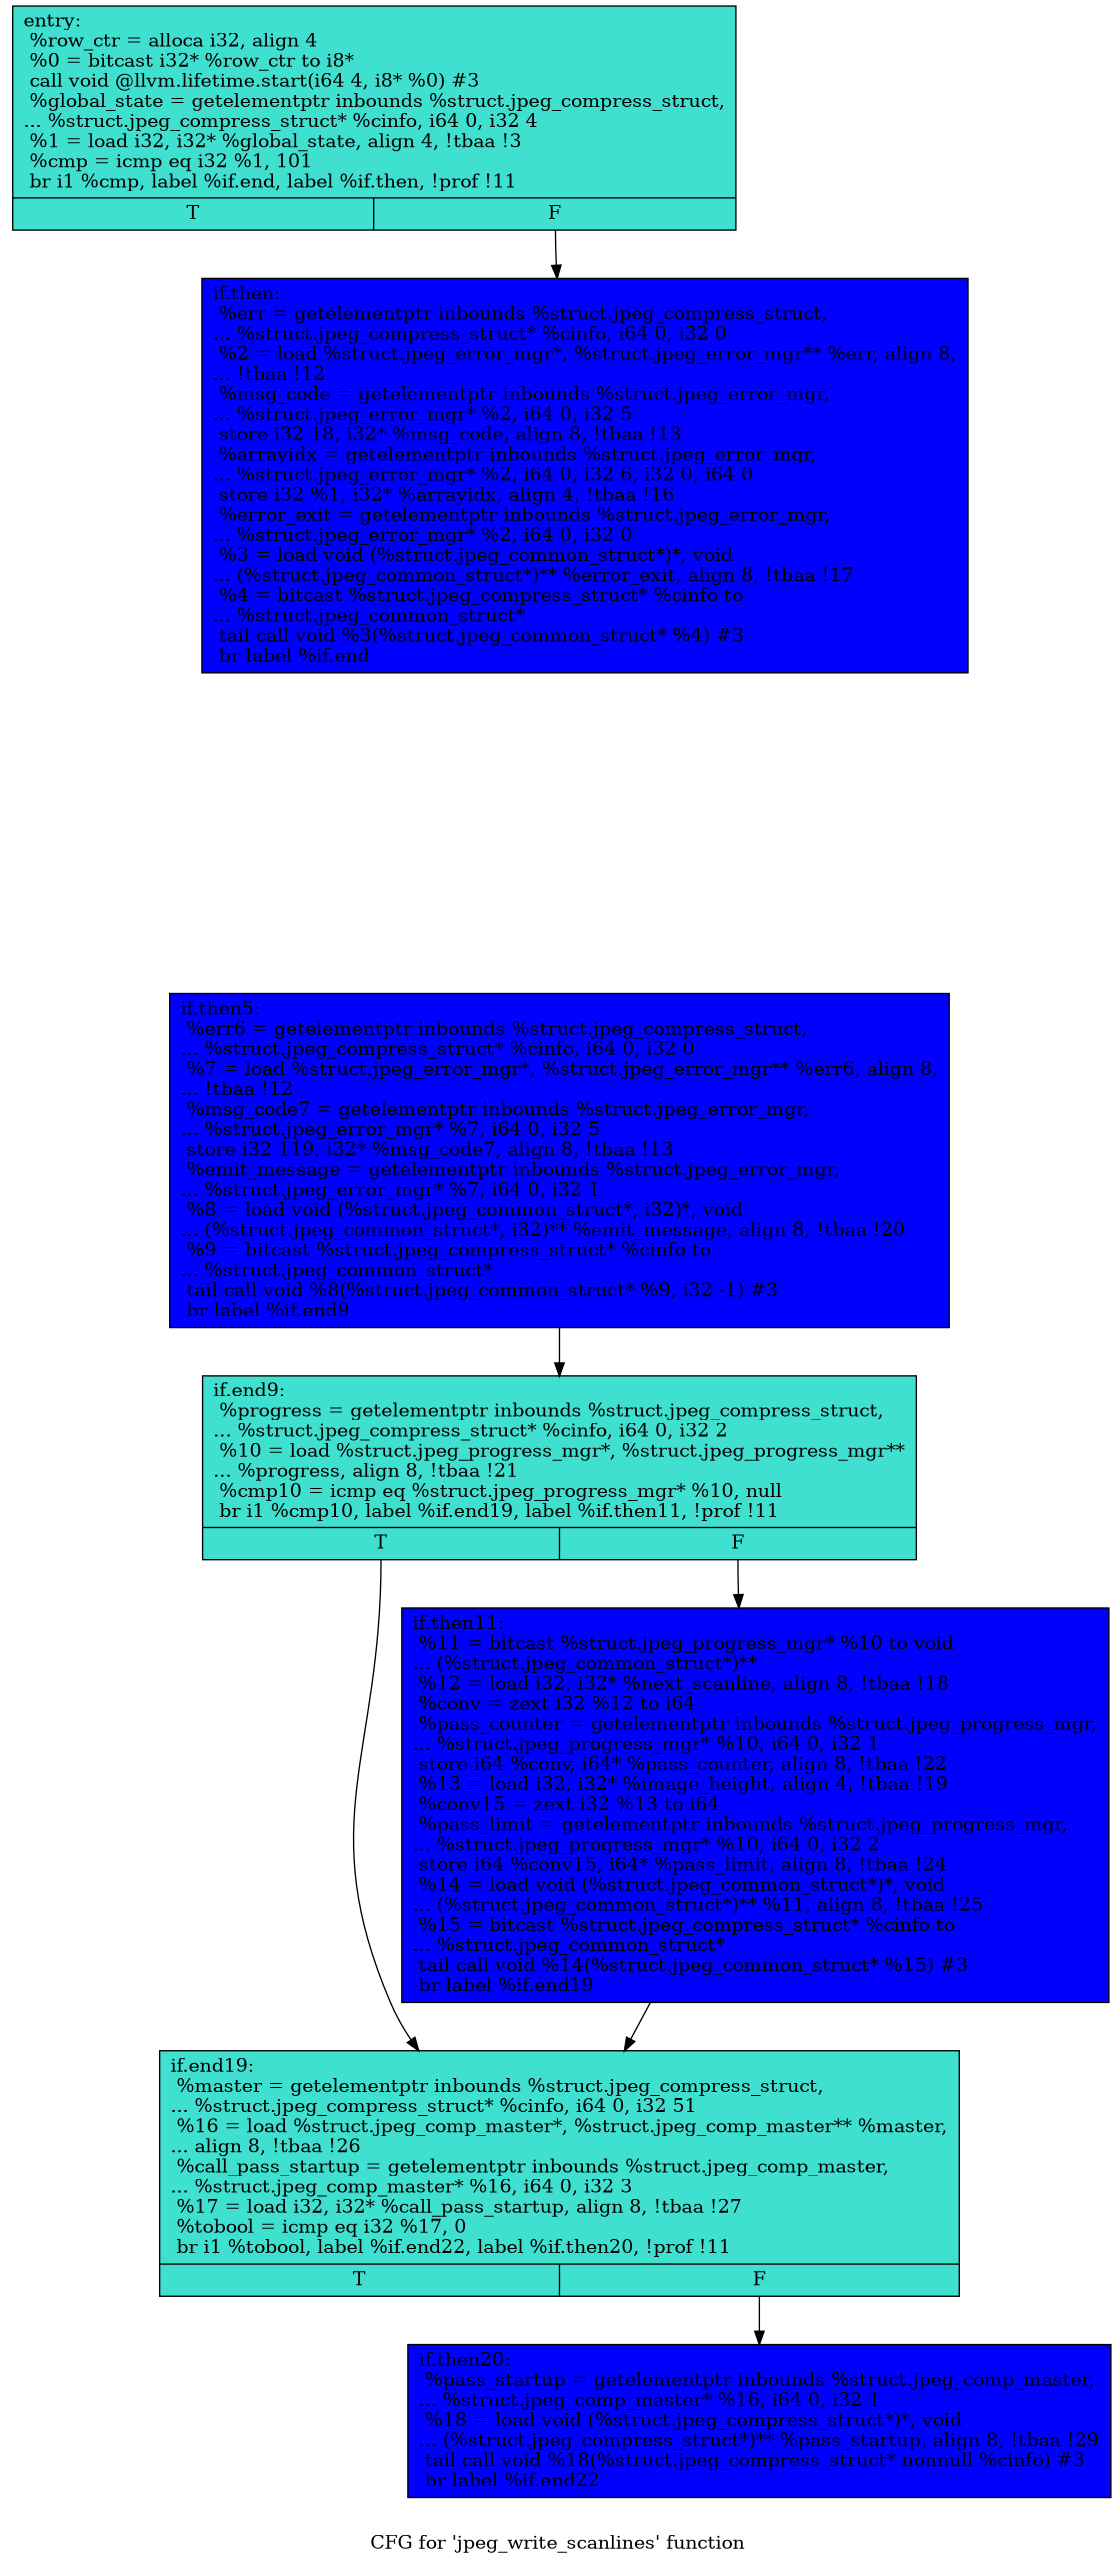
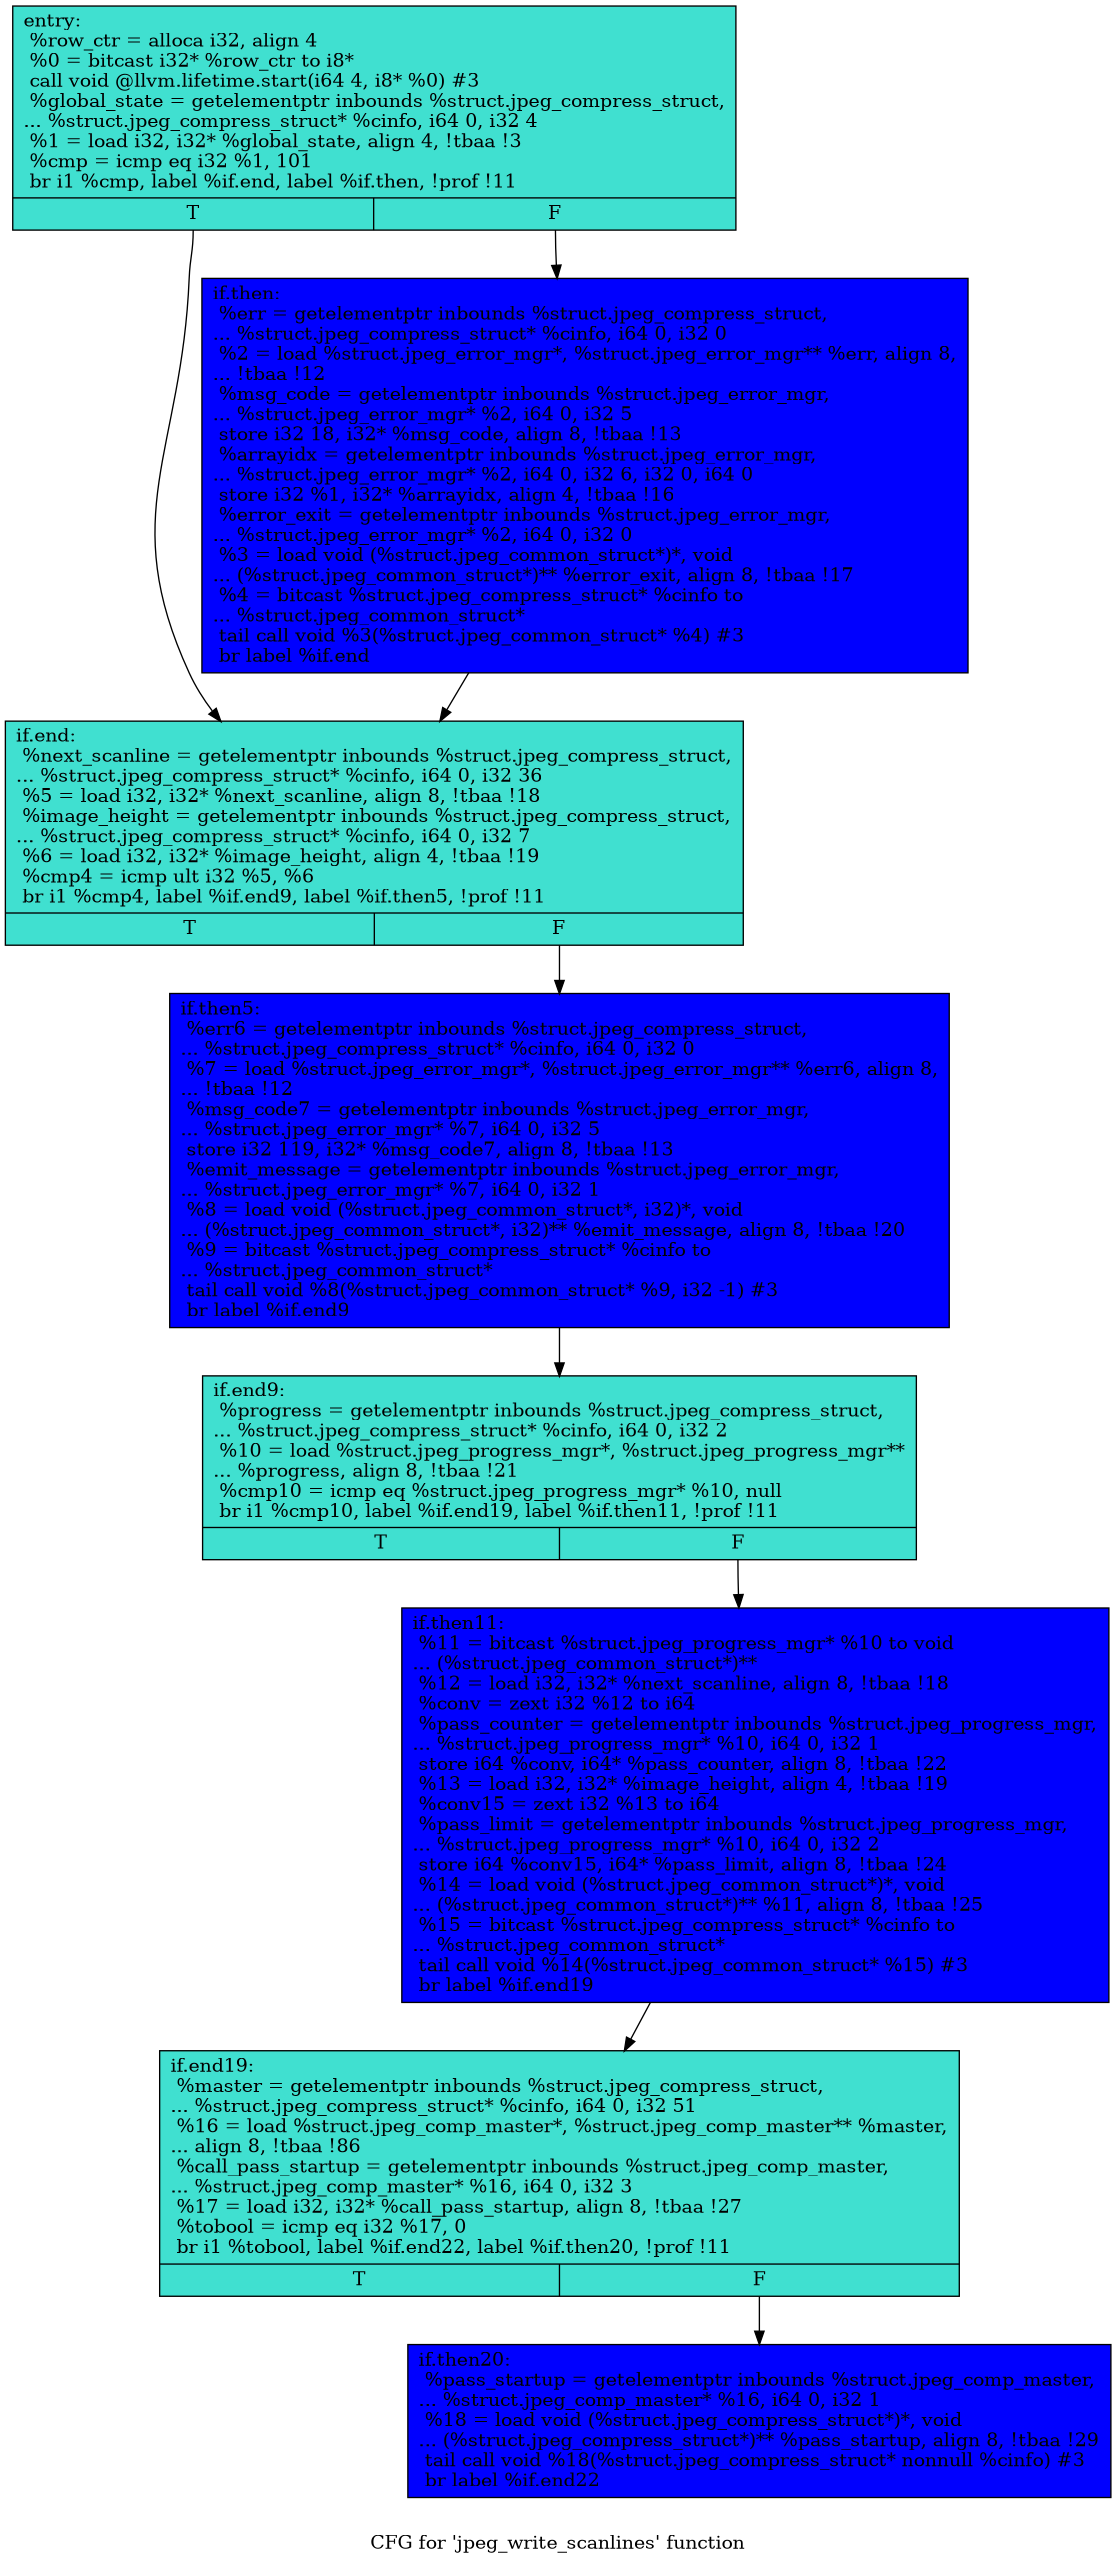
node "if.end:": added
edge "if.end9:" -> "if.end19:": removed
node "if.end19:": text "... align 8, !tbaa !26" -> "... align 8, !tbaa !86"
